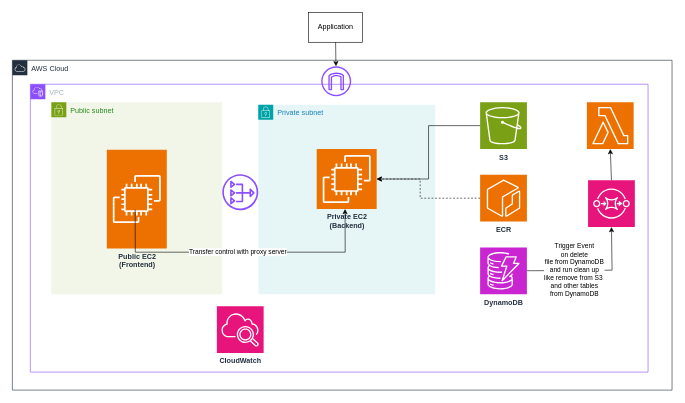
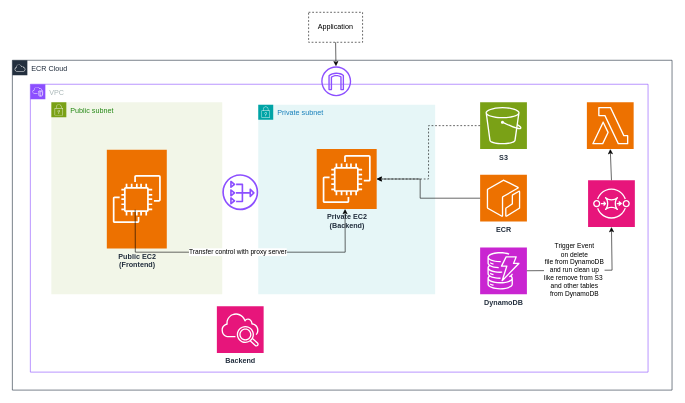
node "Application": style solid -> dashed
node "AWS Cloud": label "AWS Cloud" -> "ECR Cloud"
edge "S3" -> "Private EC2 (Backend)": style solid -> dashed
edge "ECR" -> "Private EC2 (Backend)": style dashed -> solid
node "CloudWatch": label "CloudWatch" -> "Backend"
